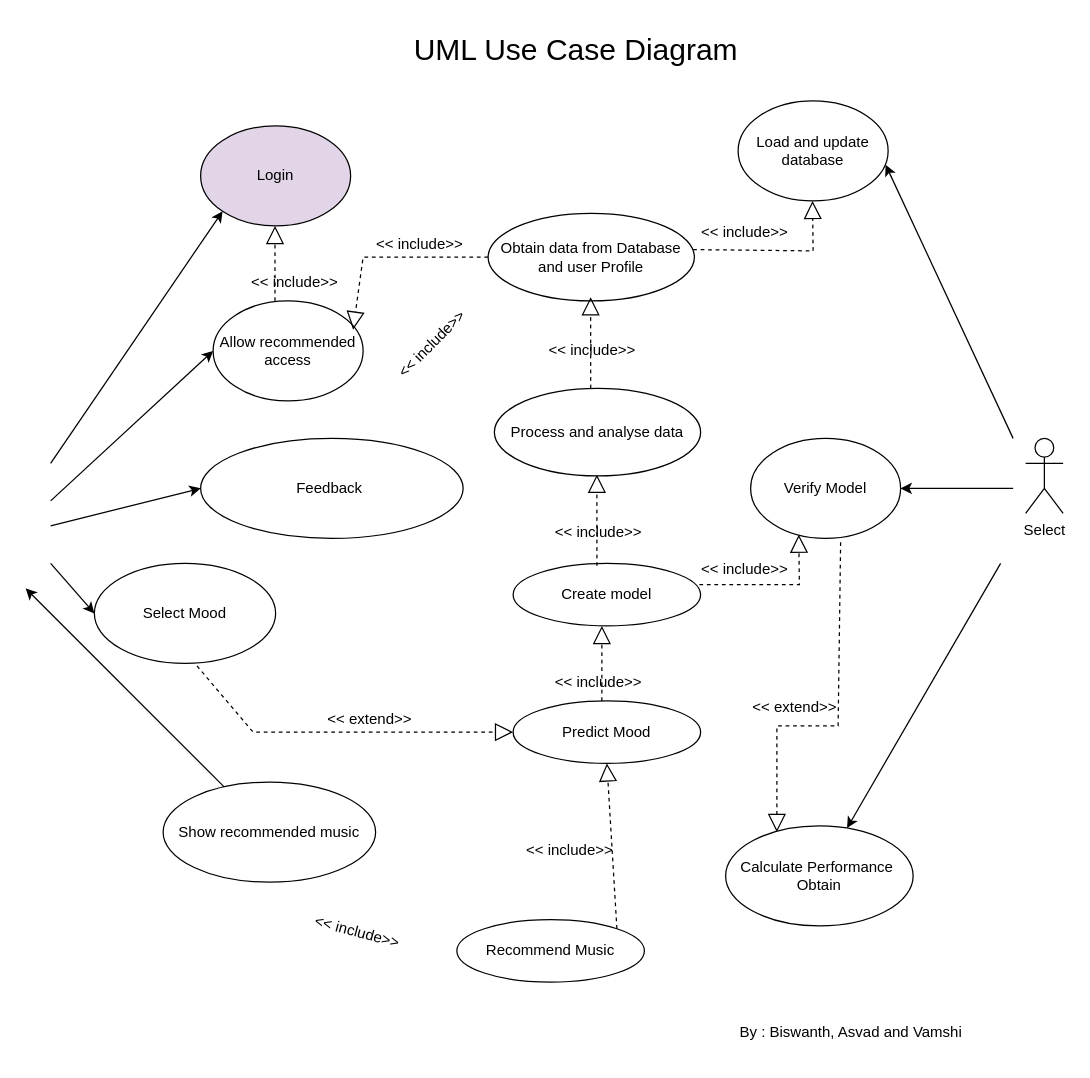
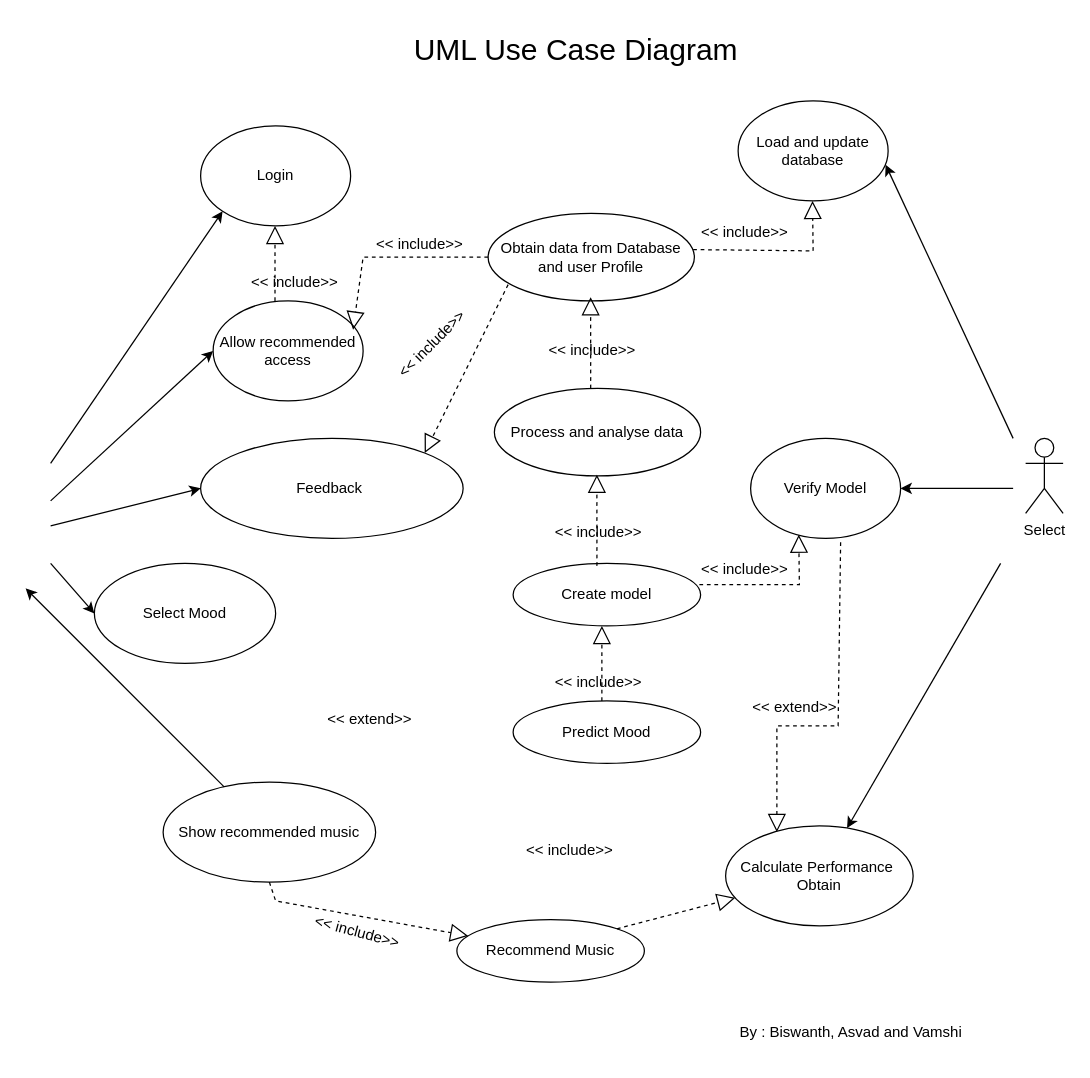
node "Login": fillcolor #e1d5e7 -> #ffffff
edge "Obtain data from Database and user Profile" -> "Feedback": added
edge "Select Mood" -> "Predict Mood": removed
edge "Recommend Music" -> "Predict Mood": now "Recommend Music" -> "Calculate Performance Obtain"
edge "Show recommended music" -> "Recommend Music": added
